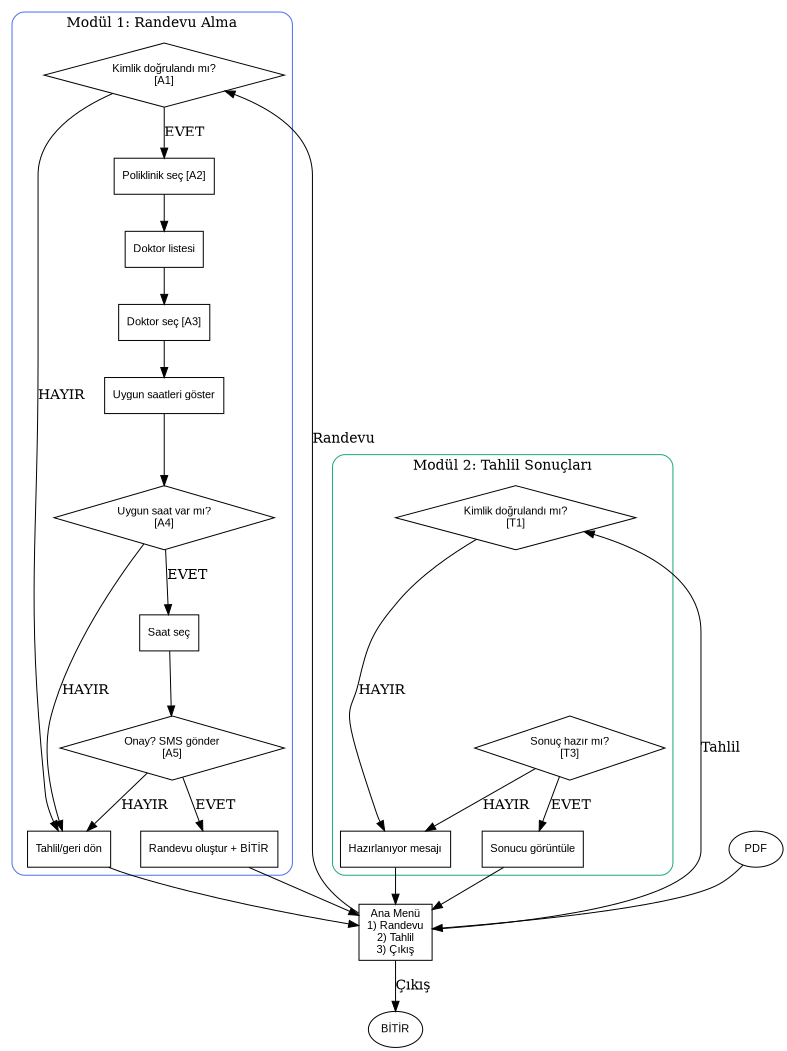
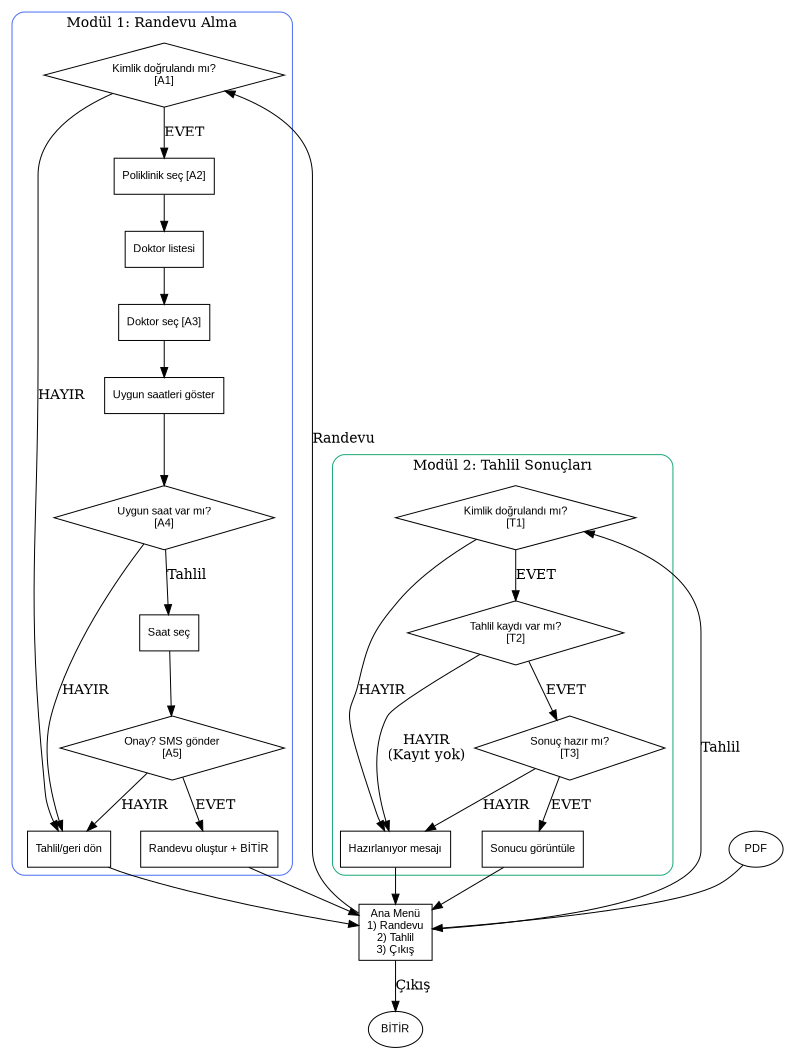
edge "Uygun saat var mı? [A4]" -> "Saat seç": label "EVET" -> "Tahlil"
node "Tahlil kaydı var mı? [T2]": added
